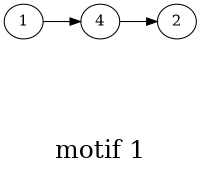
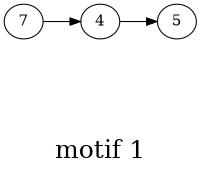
node "1": label "1" -> "7"
node "2": label "2" -> "5"
